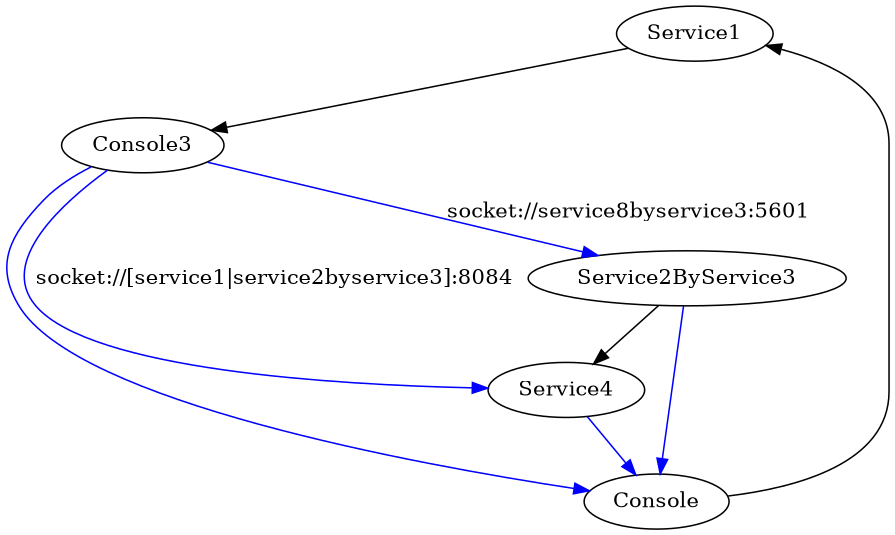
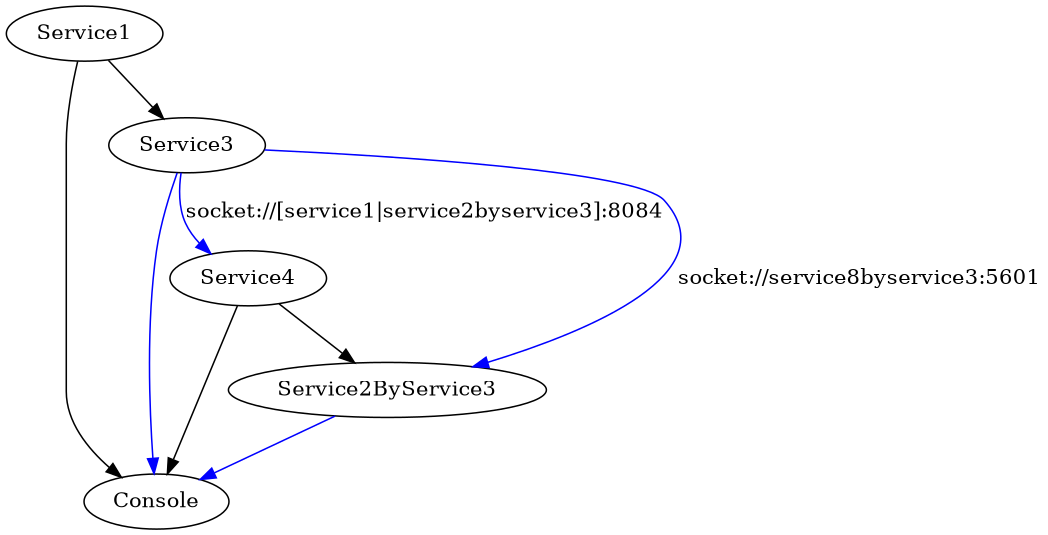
node "Console3": label "Console3" -> "Service3"
edge "Console" -> "Service1": reversed
edge "Service2ByService3" -> "Service4": reversed
edge "Service4" -> "Console": color blue -> black
